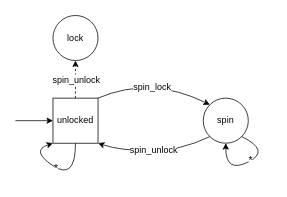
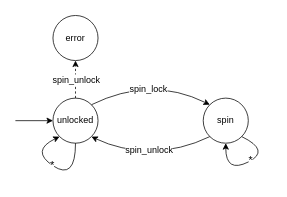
node "lock": label "lock" -> "error"
node "unlocked": shape rectangle -> ellipse
